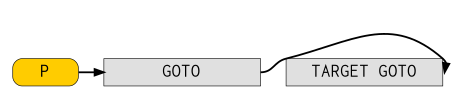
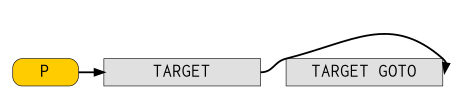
node "GOTO": label "GOTO" -> "TARGET"
